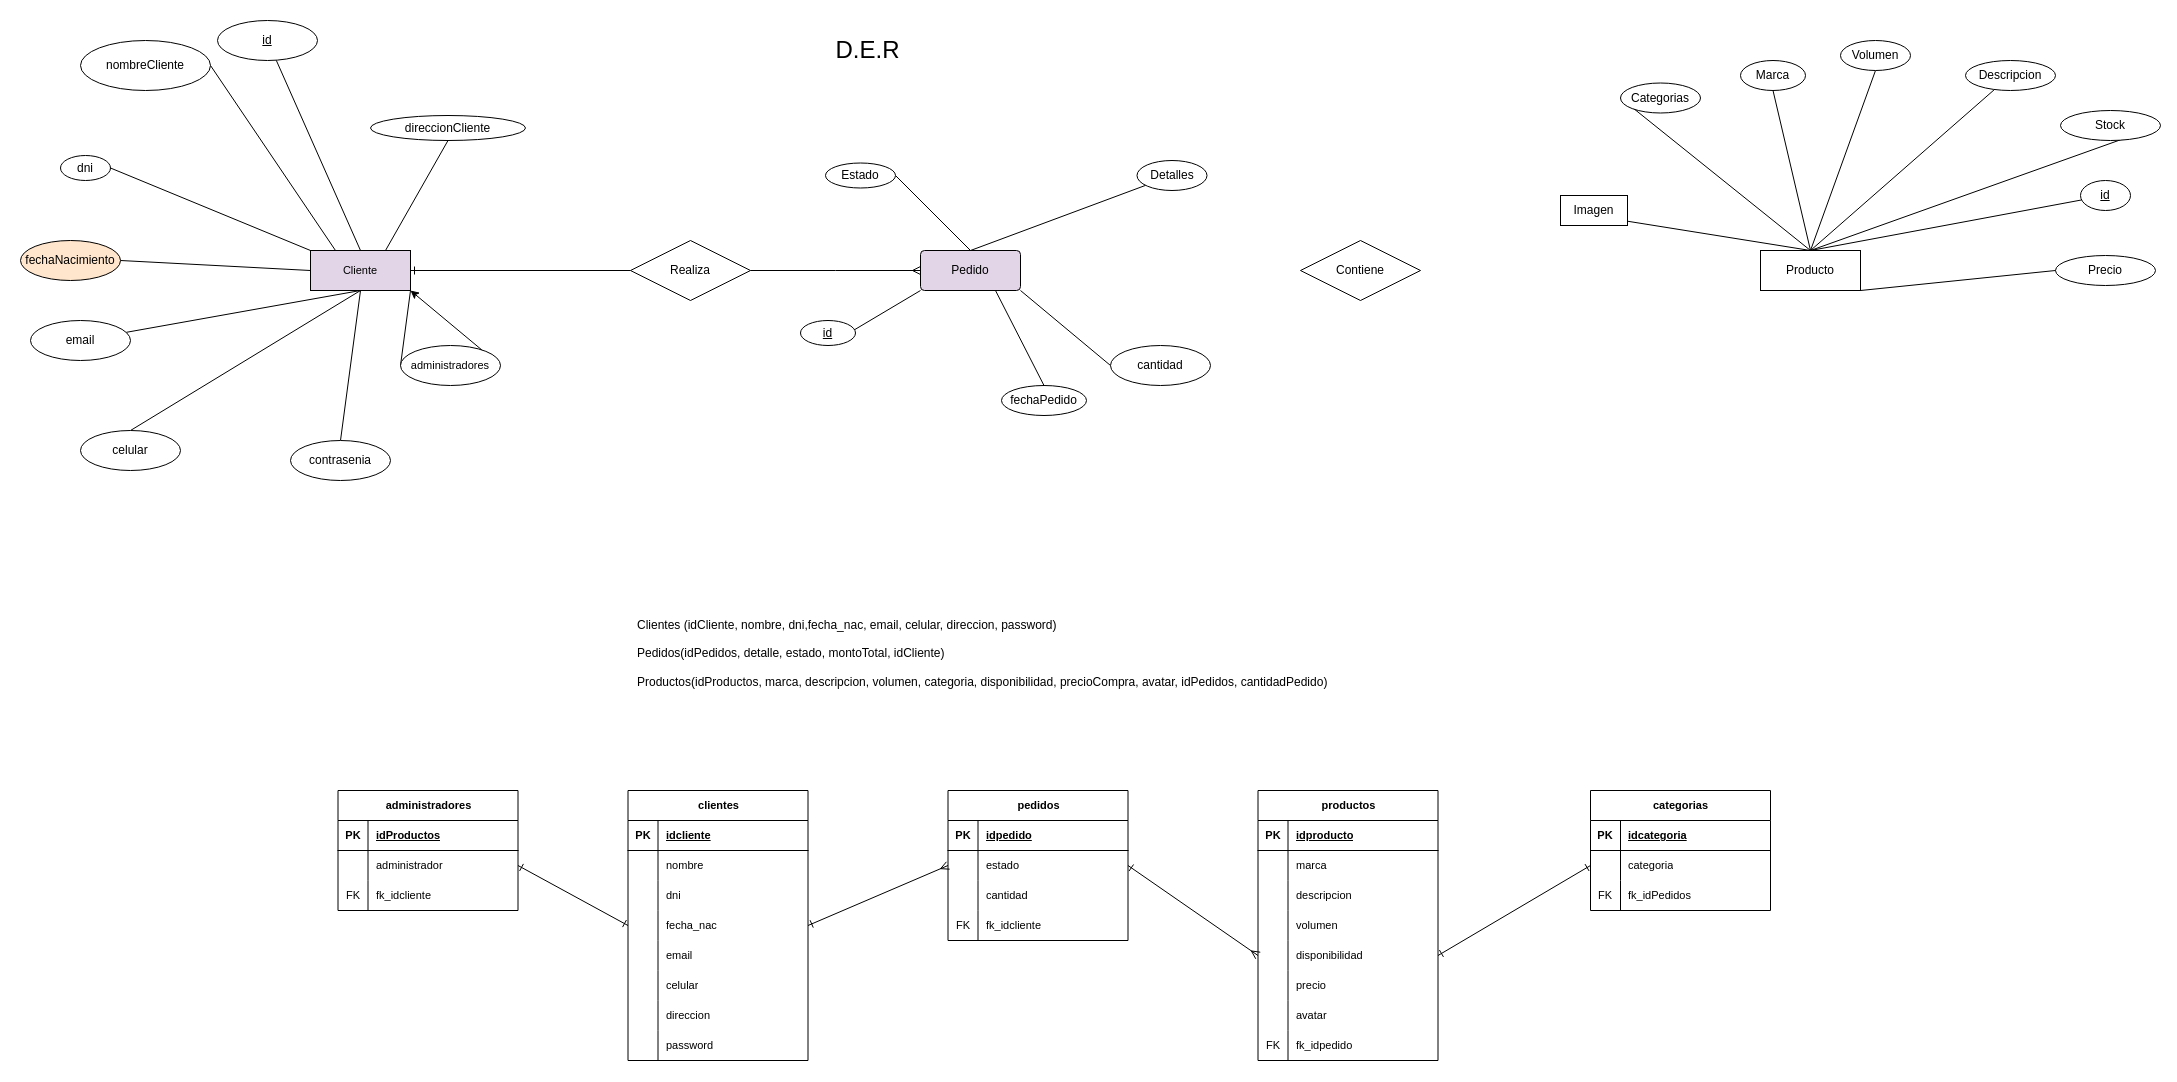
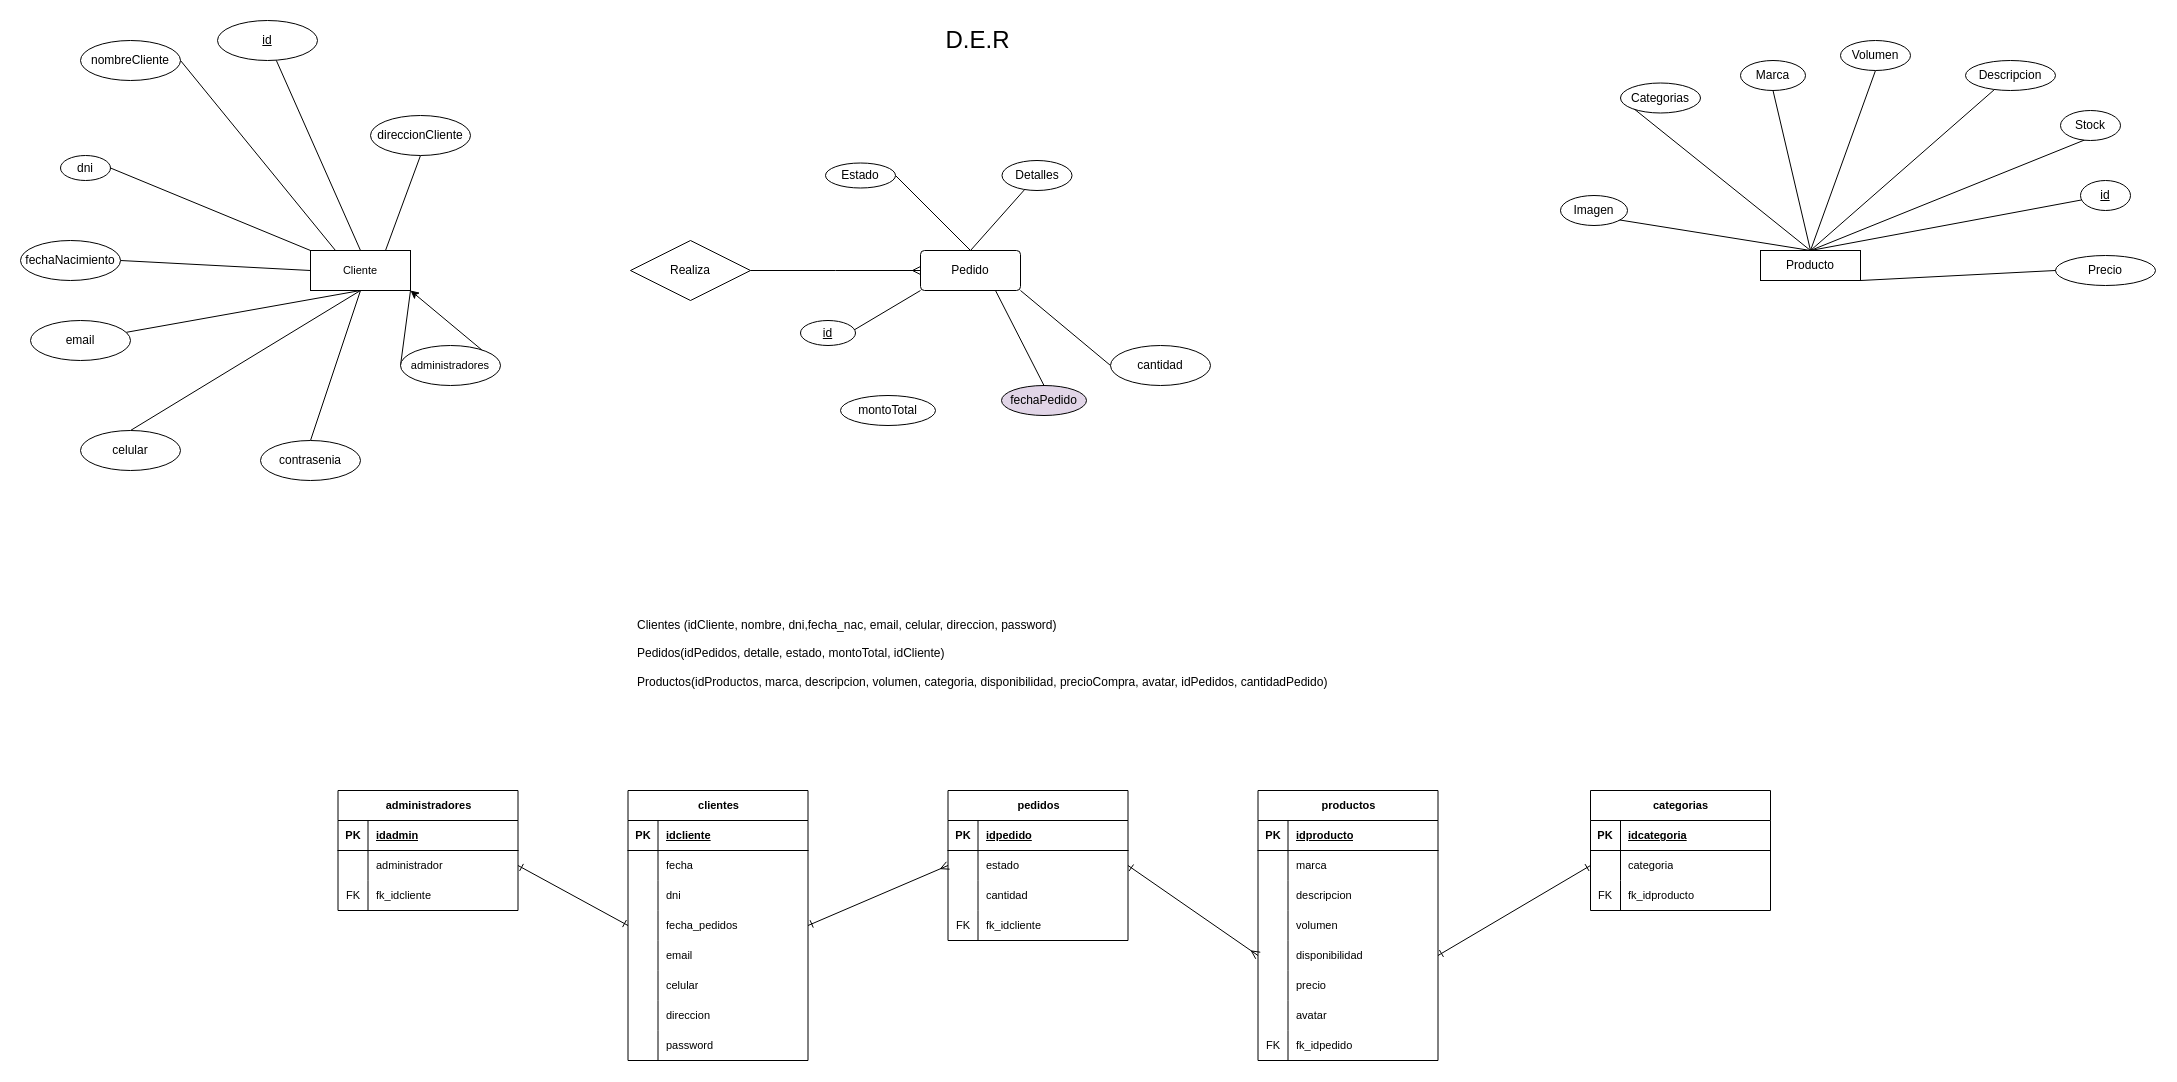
node "D.E.R": moved (867, 51) -> (977, 41)
node "nombreCliente": size 130x50 -> 100x40
node "Stock": size 100x30 -> 60x30
node "direccionCliente": size 155x25 -> 100x40
node "Detalles": moved (1172, 176) -> (1037, 176)
node "Imagen": shape rectangle -> ellipse
node "fechaNacimiento": fillcolor #ffe6cc -> #ffffff
node "Cliente": fillcolor #e1d5e7 -> #ffffff
edge "Realiza" -> "Cliente": removed
node "Pedido": fillcolor #e1d5e7 -> #ffffff
node "Contiene": removed
node "Producto": size 100x40 -> 100x30
node "fechaPedido": fillcolor #ffffff -> #e1d5e7
node "montoTotal": added
node "contrasenia": moved (341, 461) -> (311, 461)
node "idProductos": label "idProductos" -> "idadmin"
node "nombre": label "nombre" -> "fecha"
node "fk_idPedidos": label "fk_idPedidos" -> "fk_idproducto"
node "fecha_nac": label "fecha_nac" -> "fecha_pedidos"
